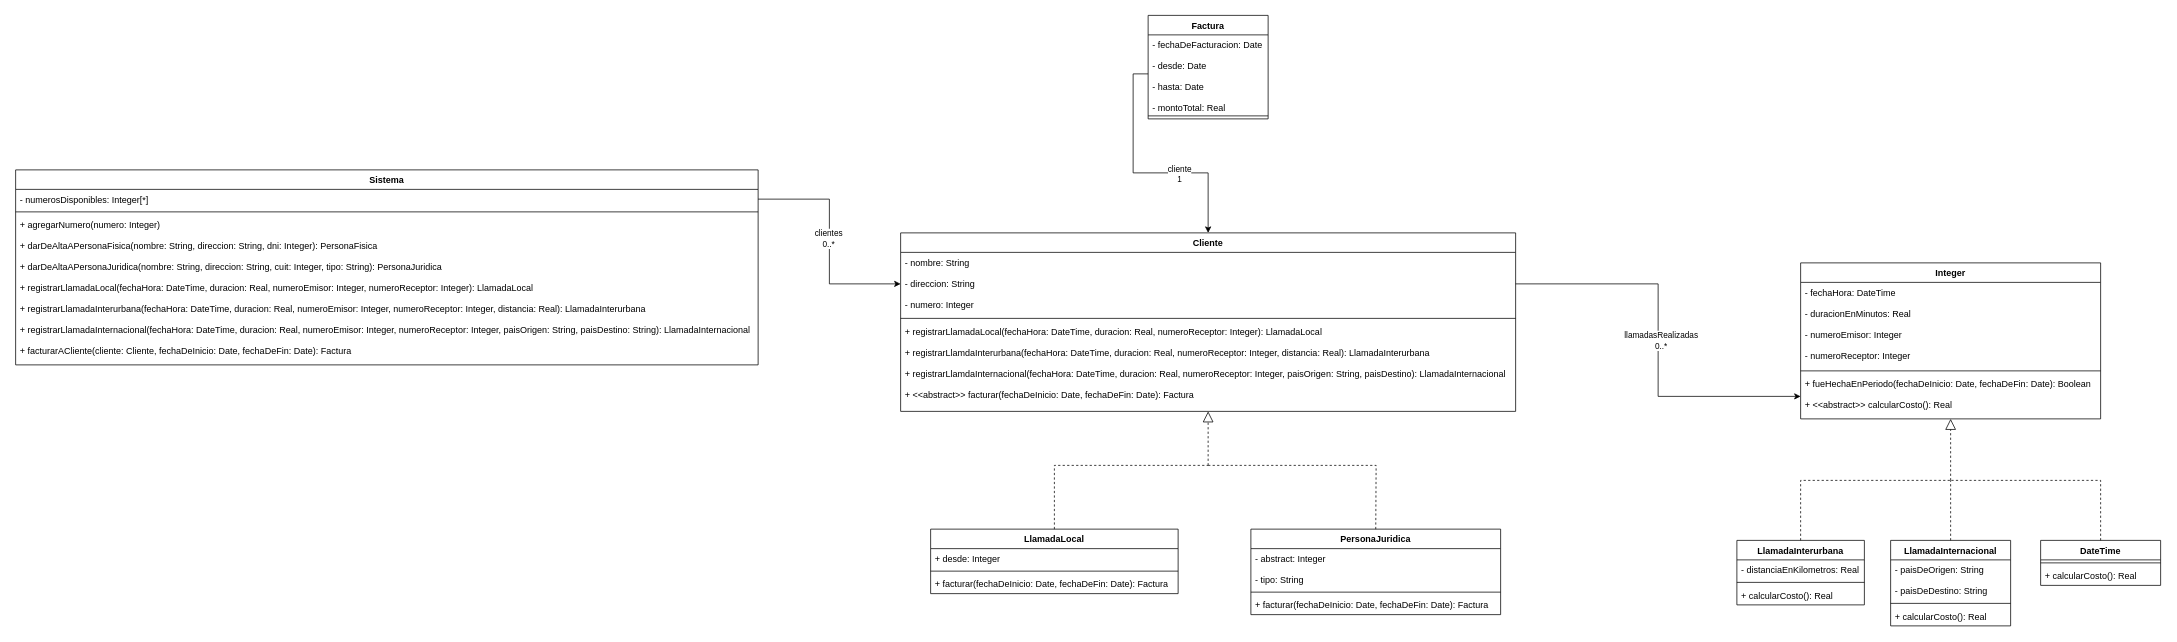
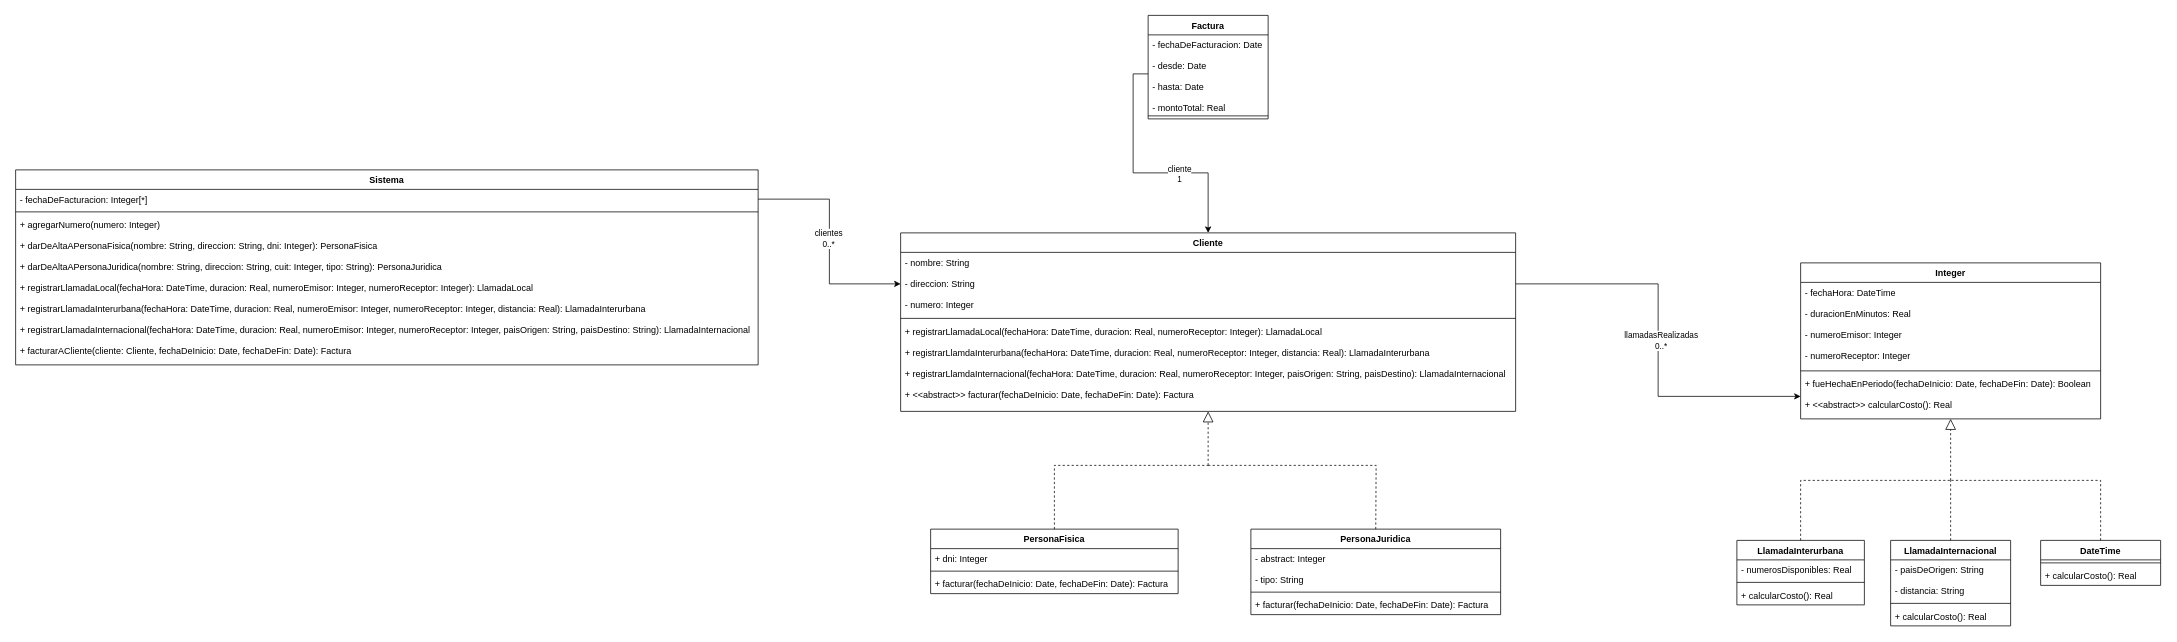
node "- numerosDisponibles: Integer[*]": label "- numerosDisponibles: Integer[*]" -> "- fechaDeFacturacion: Integer[*]"
node "LlamadaLocal": label "LlamadaLocal" -> "PersonaFisica"
node "+ desde: Integer": label "+ desde: Integer" -> "+ dni: Integer"
node "- distanciaEnKilometros: Real": label "- distanciaEnKilometros: Real" -> "- numerosDisponibles: Real"
node "- paisDeOrigen: String - paisDeDestino: String": label "- paisDeOrigen: String - paisDeDestino: String" -> "- paisDeOrigen: String - distancia: String"
